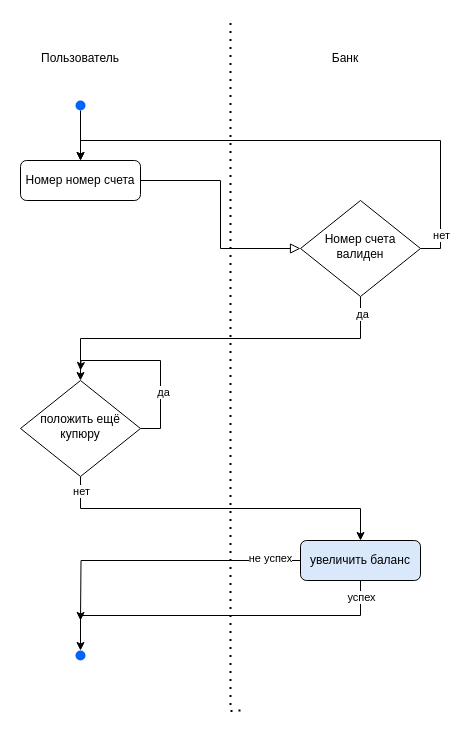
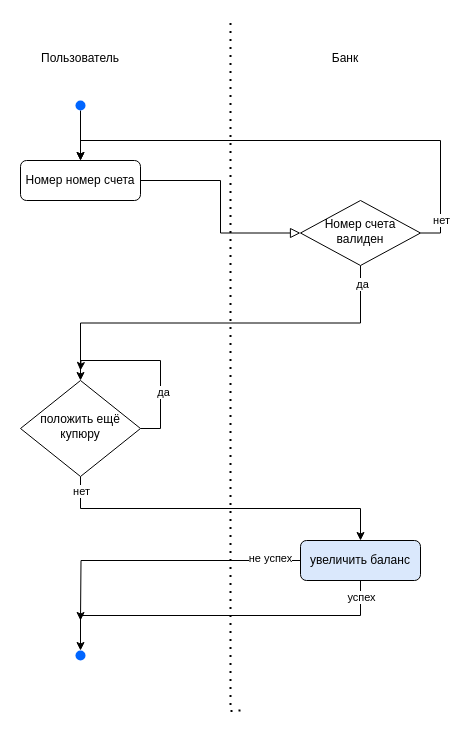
node "Номер счета валиден": size 120x96 -> 120x65
